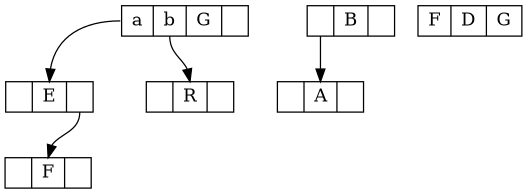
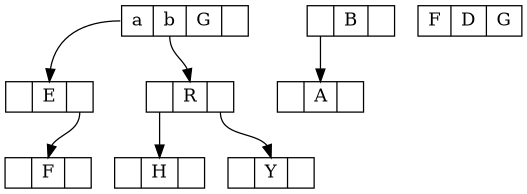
node "H": added
node "Y": added
